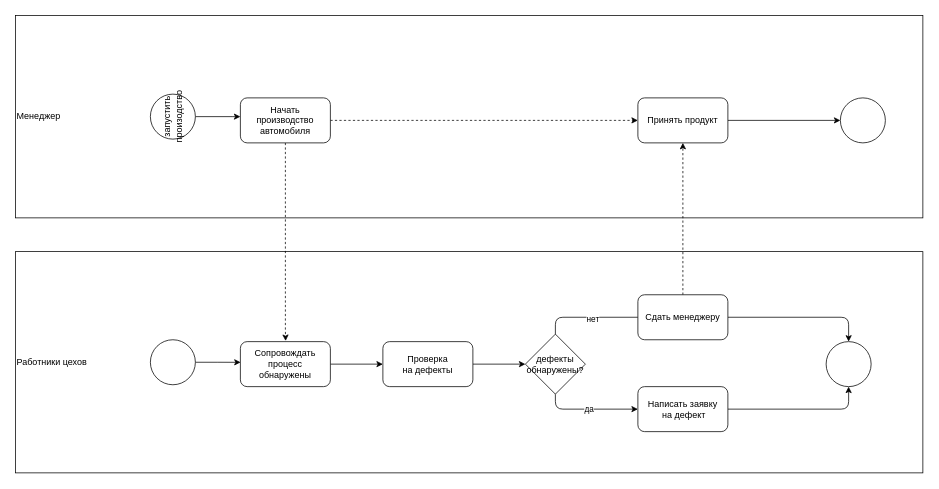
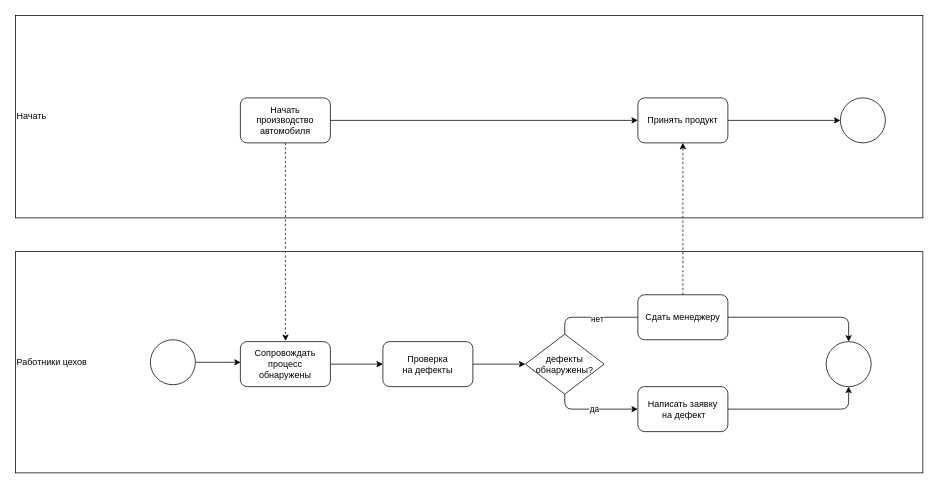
node "Менеджер": label "Менеджер" -> "Начать"
node "запустить произодство": removed
edge "запустить произодство" -> "Начать производство автомобиля": removed
edge "Начать производство автомобиля" -> "Принять продукт": style dashed -> solid
node "дефекты обнаружены?": size 60x60 -> 79x60
